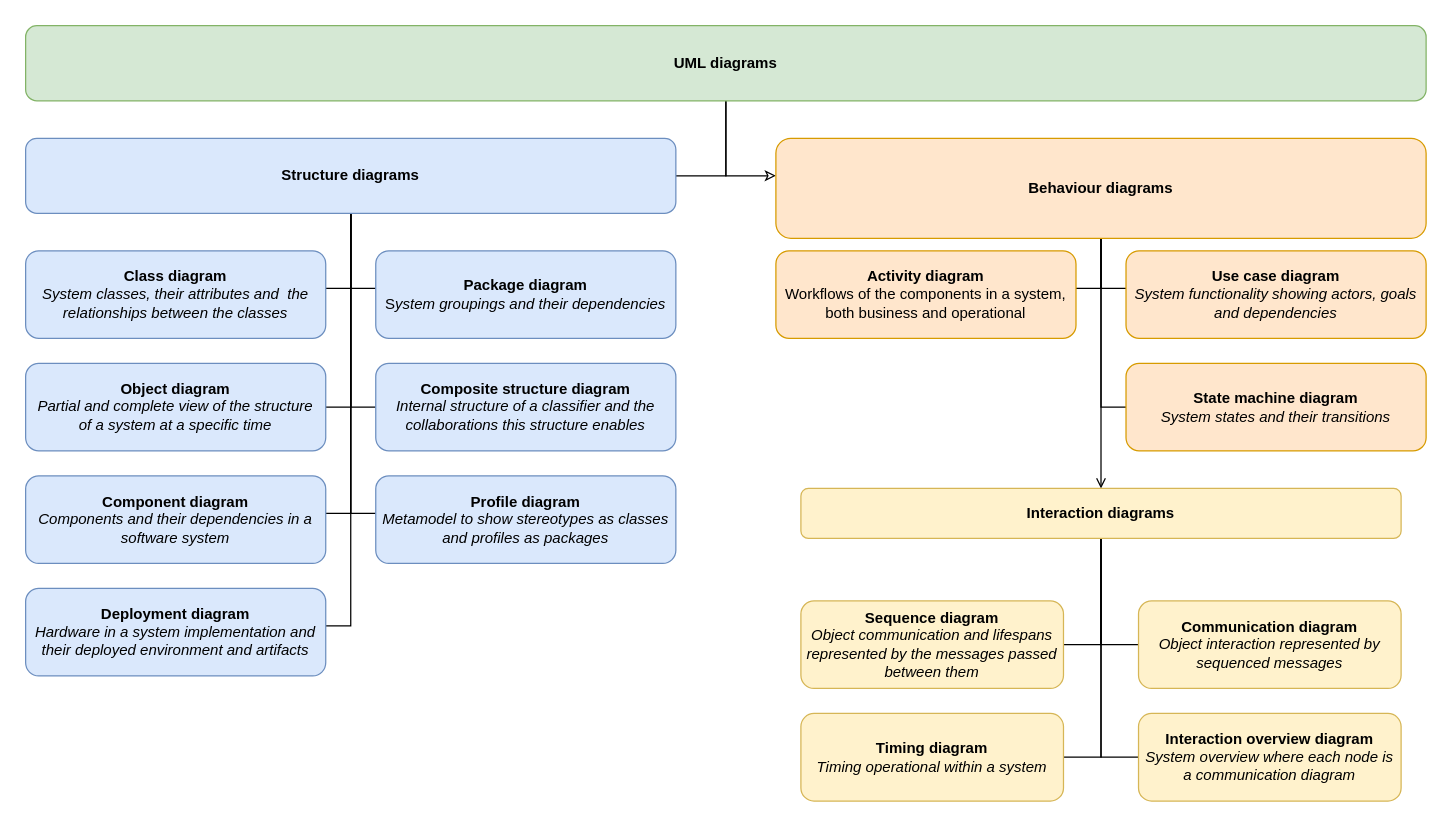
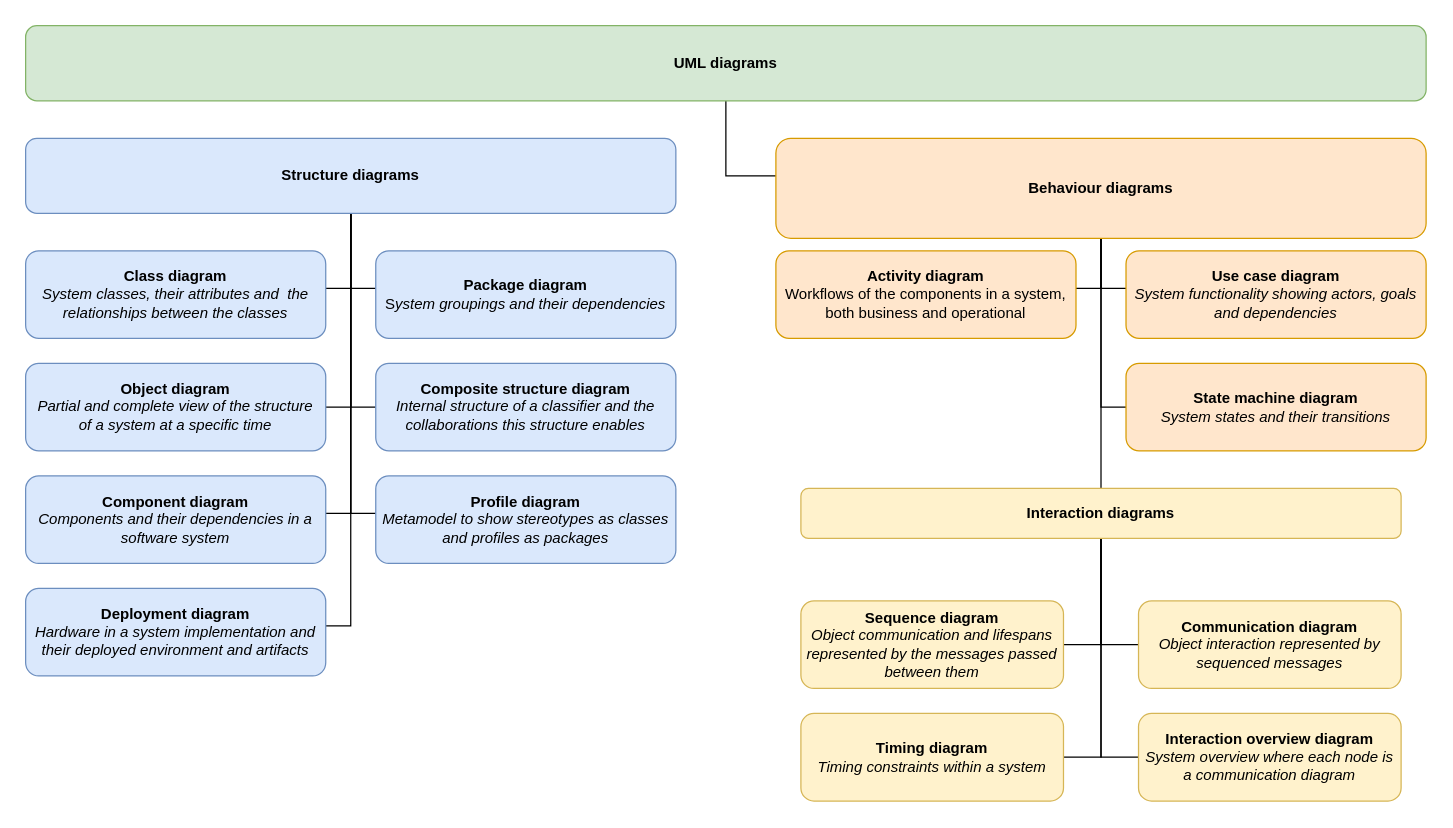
edge "UML diagrams" -- "Structure diagrams": removed
edge "UML diagrams" -> "Behaviour diagrams": arrowhead classic -> none
edge "Behaviour diagrams" -> "Interaction diagrams": arrowhead open -> none
node "Timing diagram Timing operational within a system": label "Timing diagram Timing operational within a system" -> "Timing diagram Timing constraints within a system"
